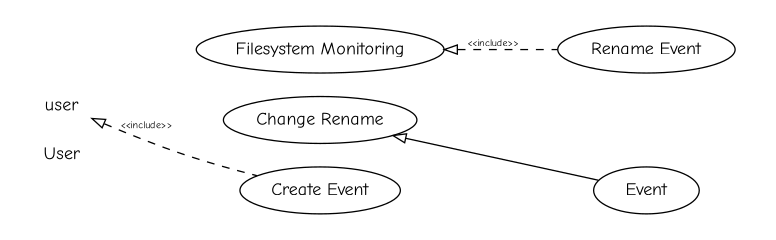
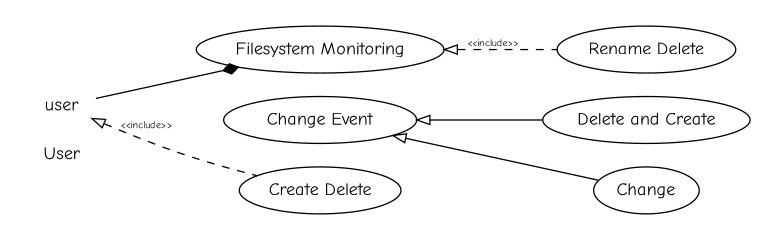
node "Rename Event": label "Rename Event" -> "Rename Delete"
edge "user" -> "Filesystem Monitoring": added
node "Change Rename": label "Change Rename" -> "Change Event"
node "Delete and Create": added
node "Create Event": label "Create Event" -> "Create Delete"
node "Event": label "Event" -> "Change"
